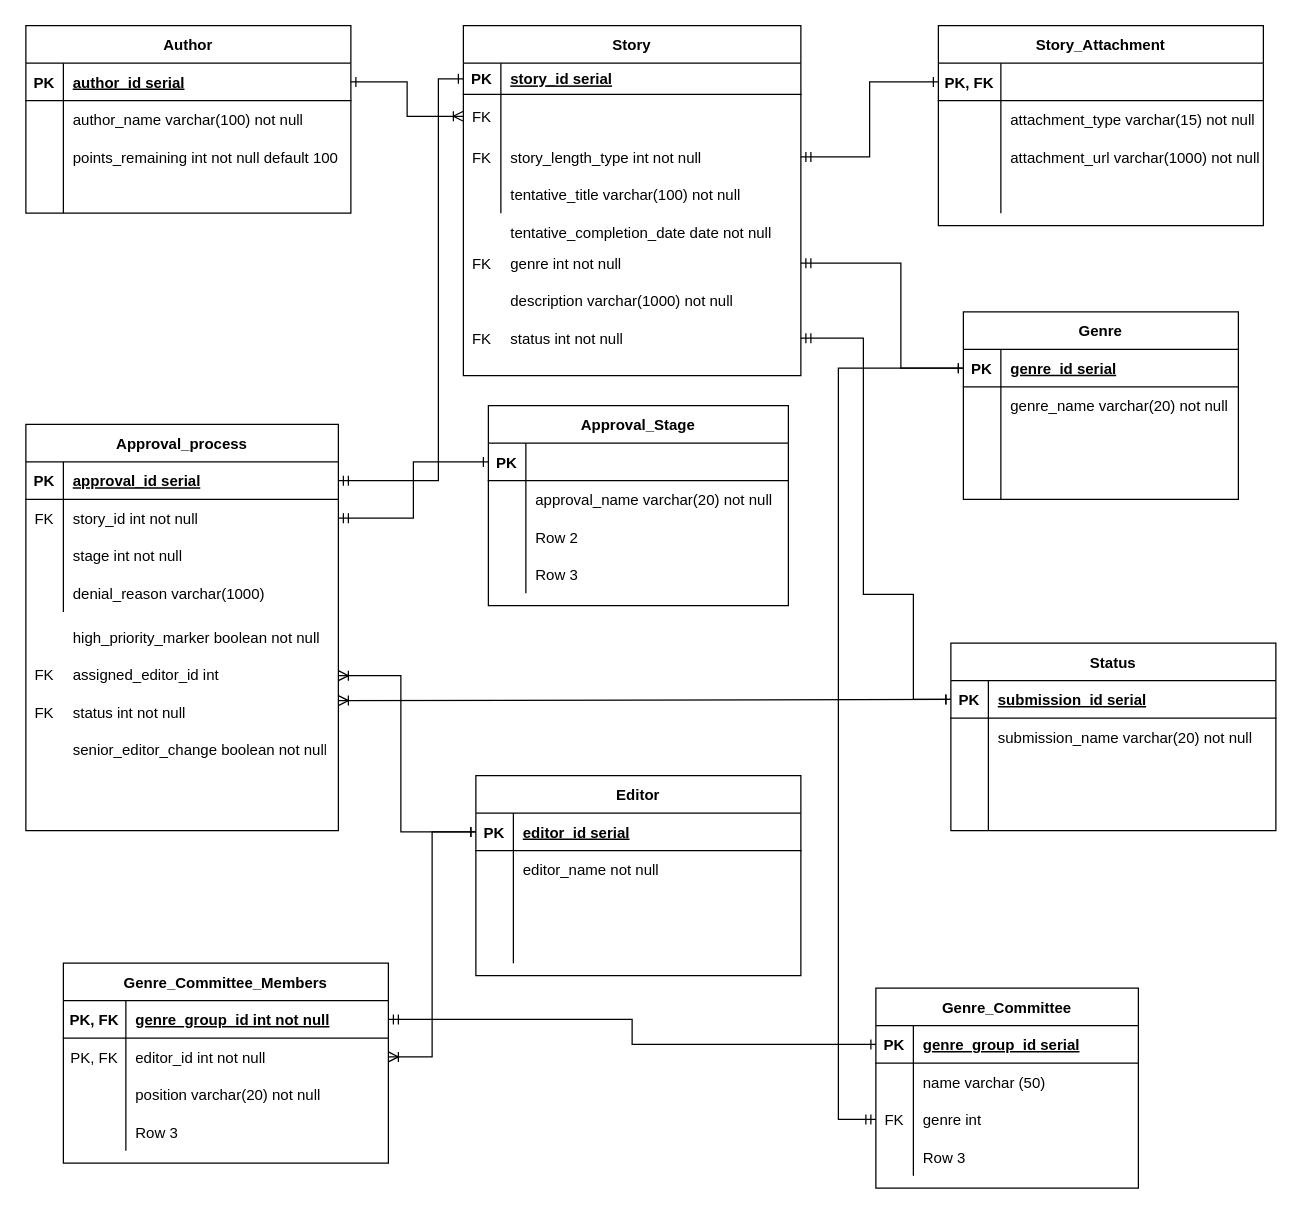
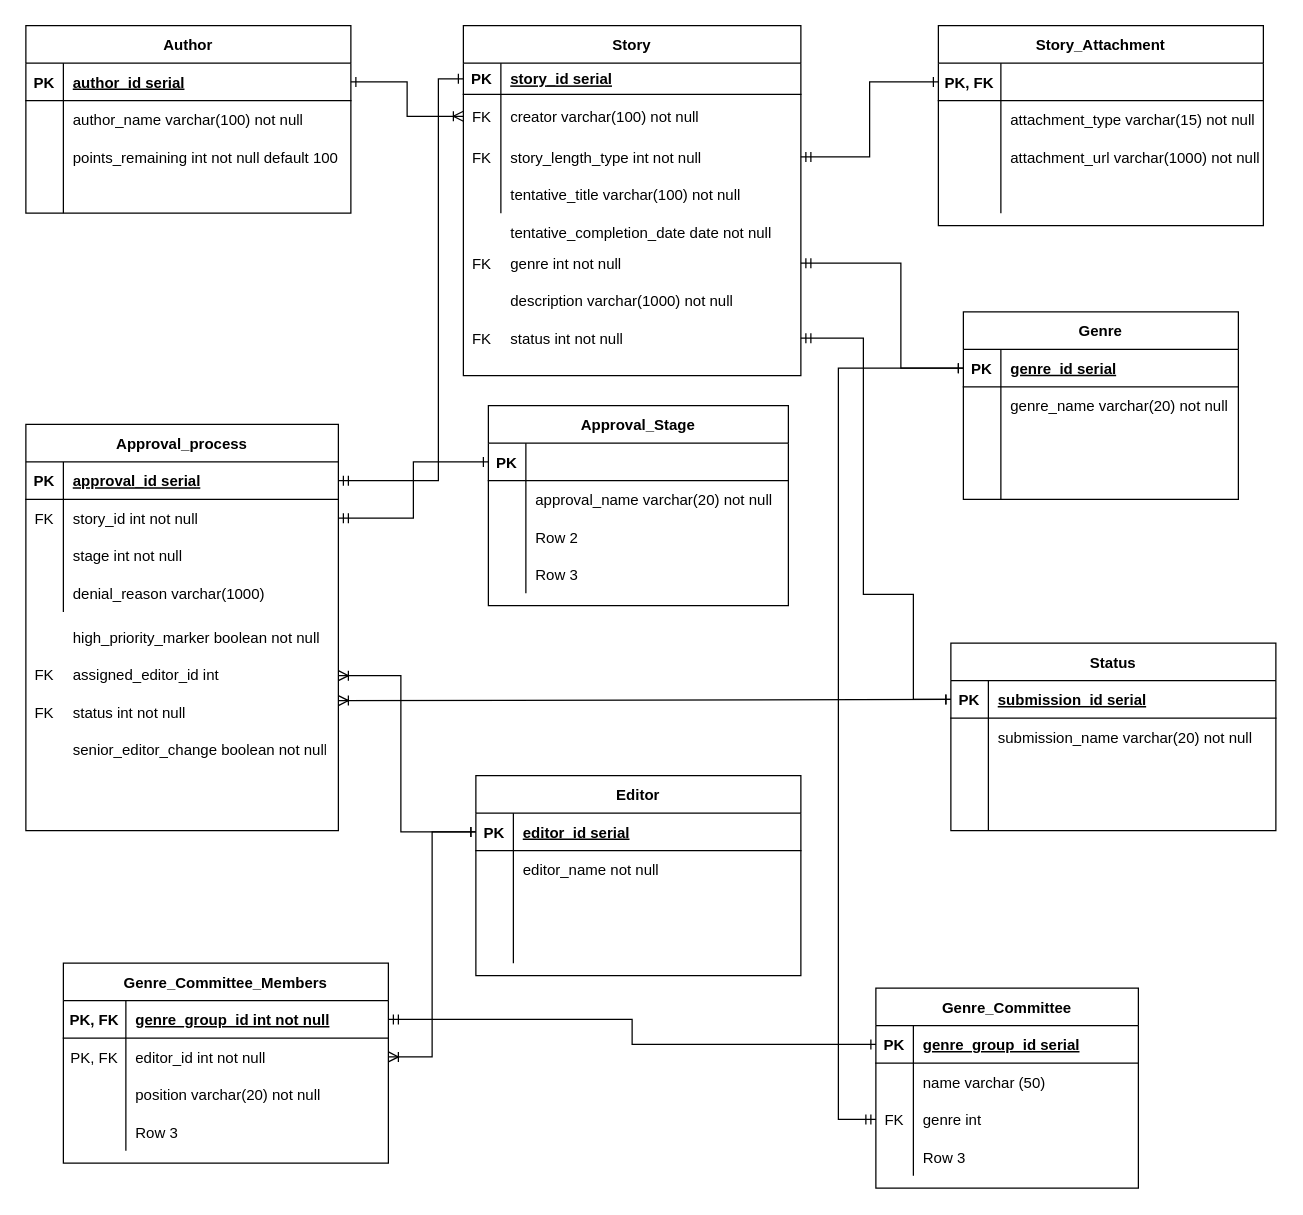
node "creator varchar(100) not null": added
